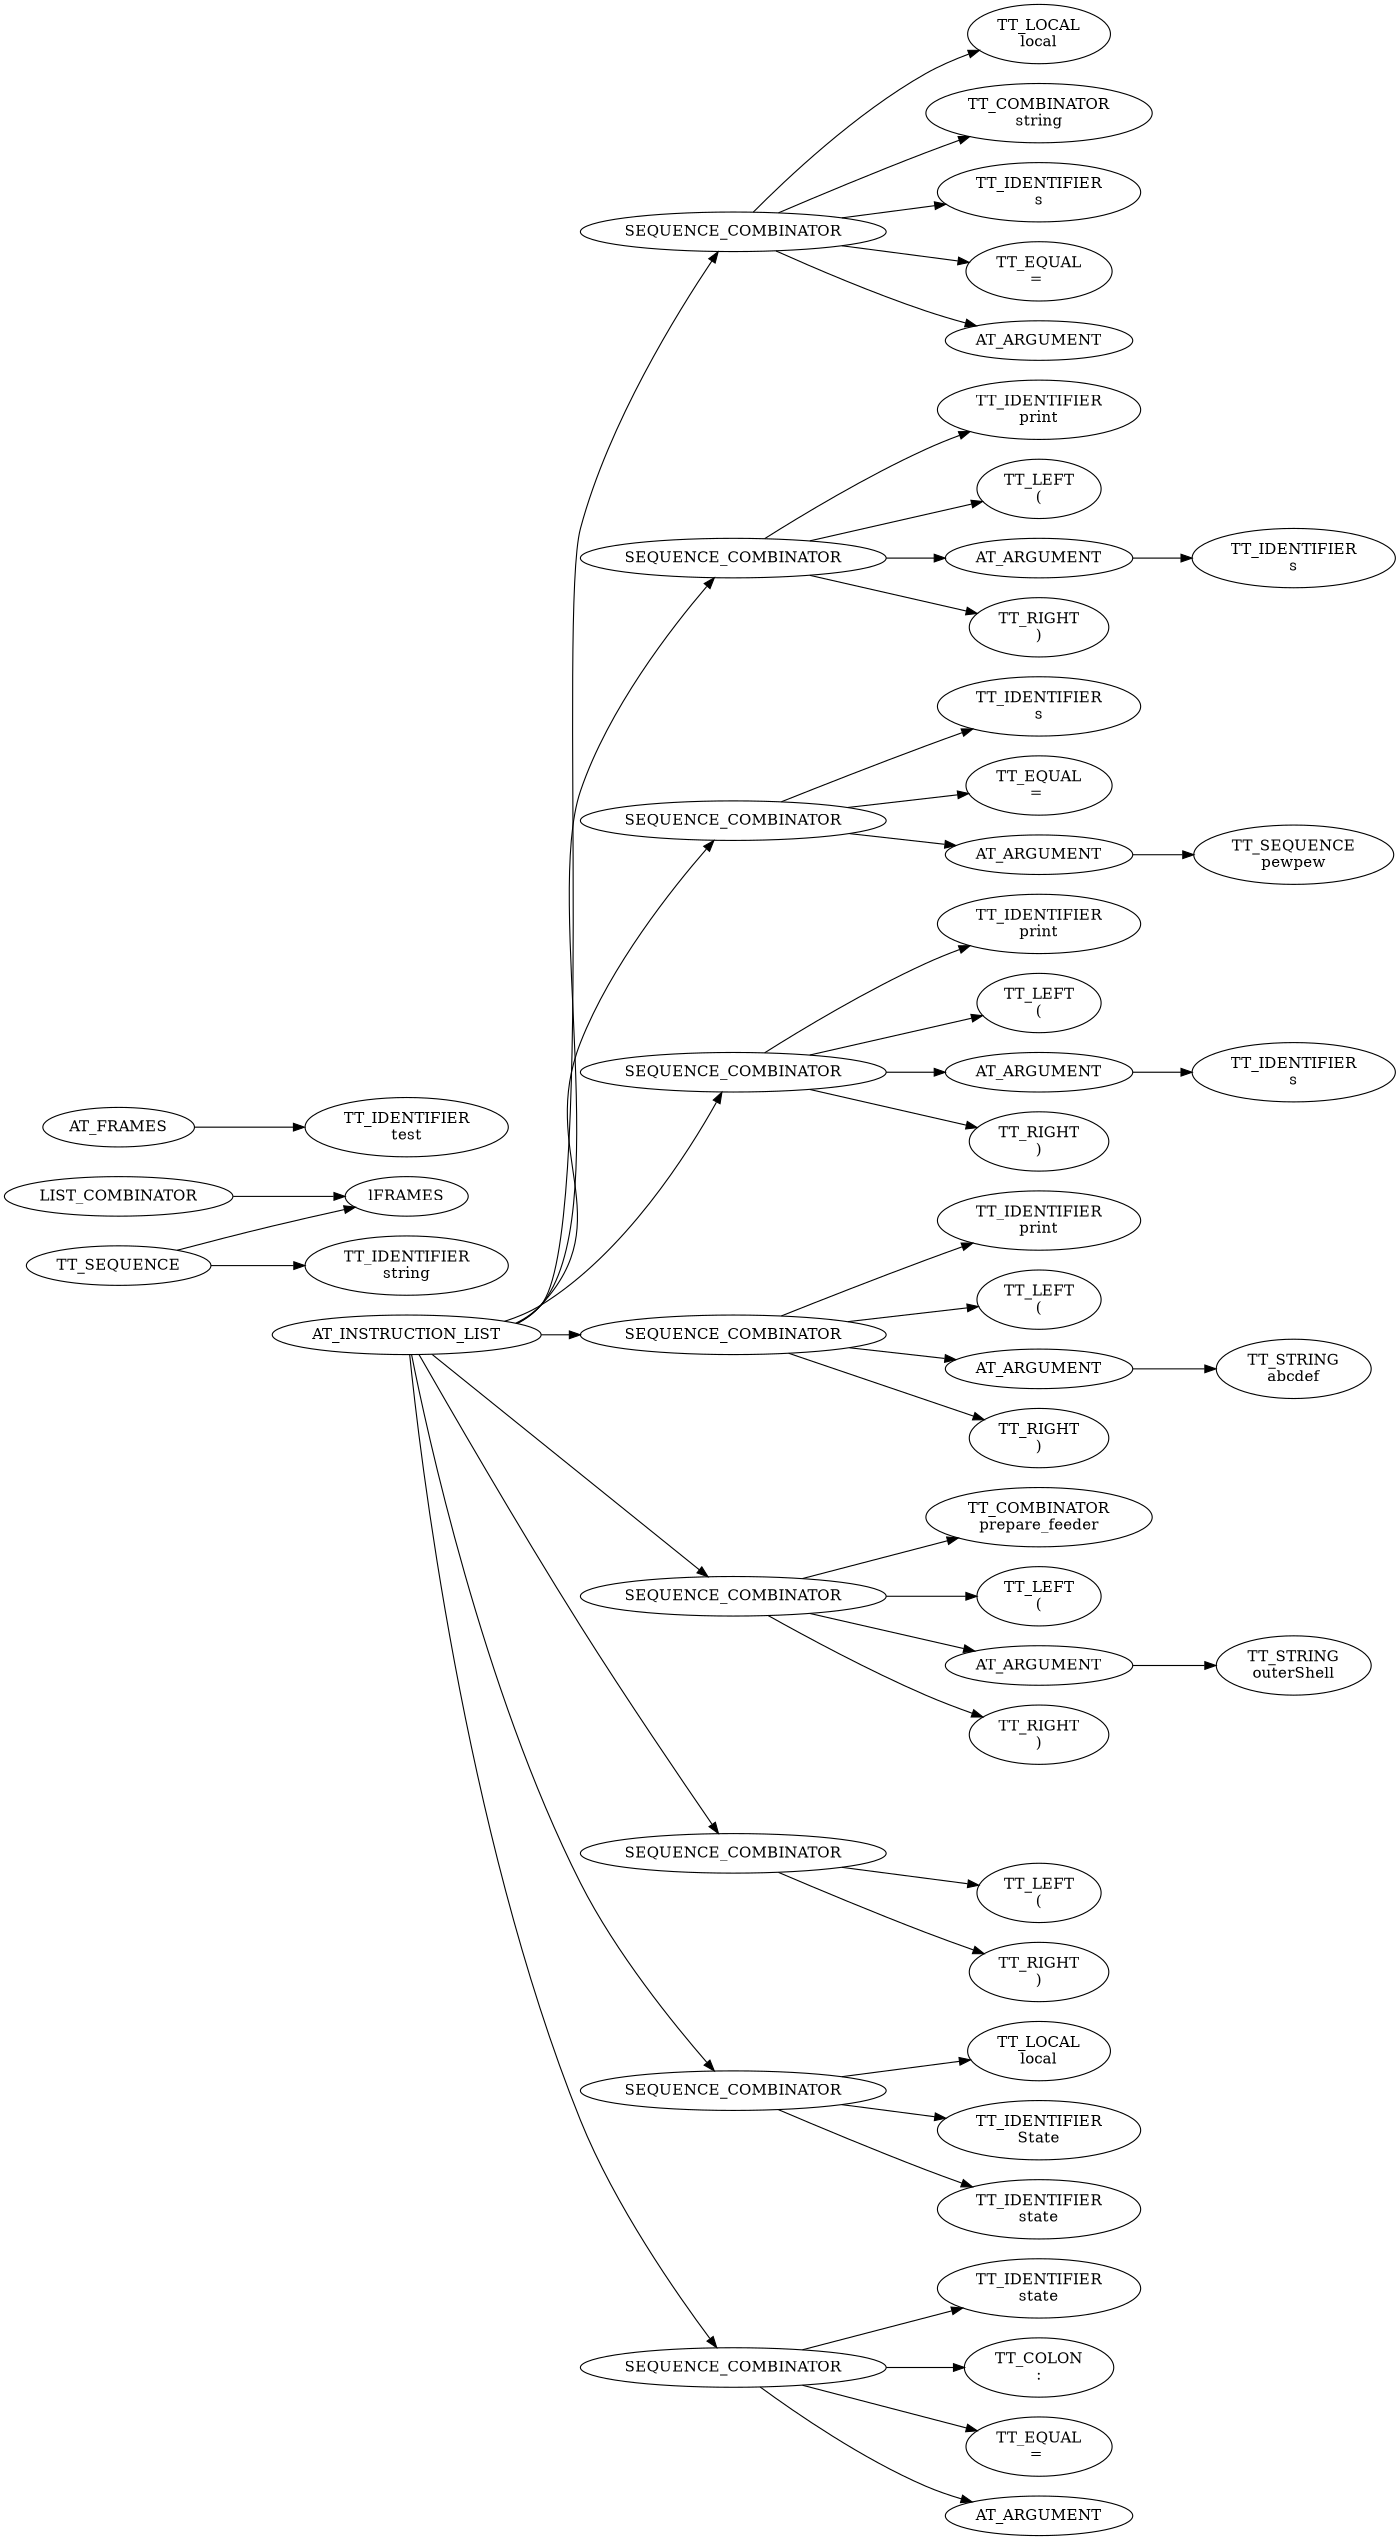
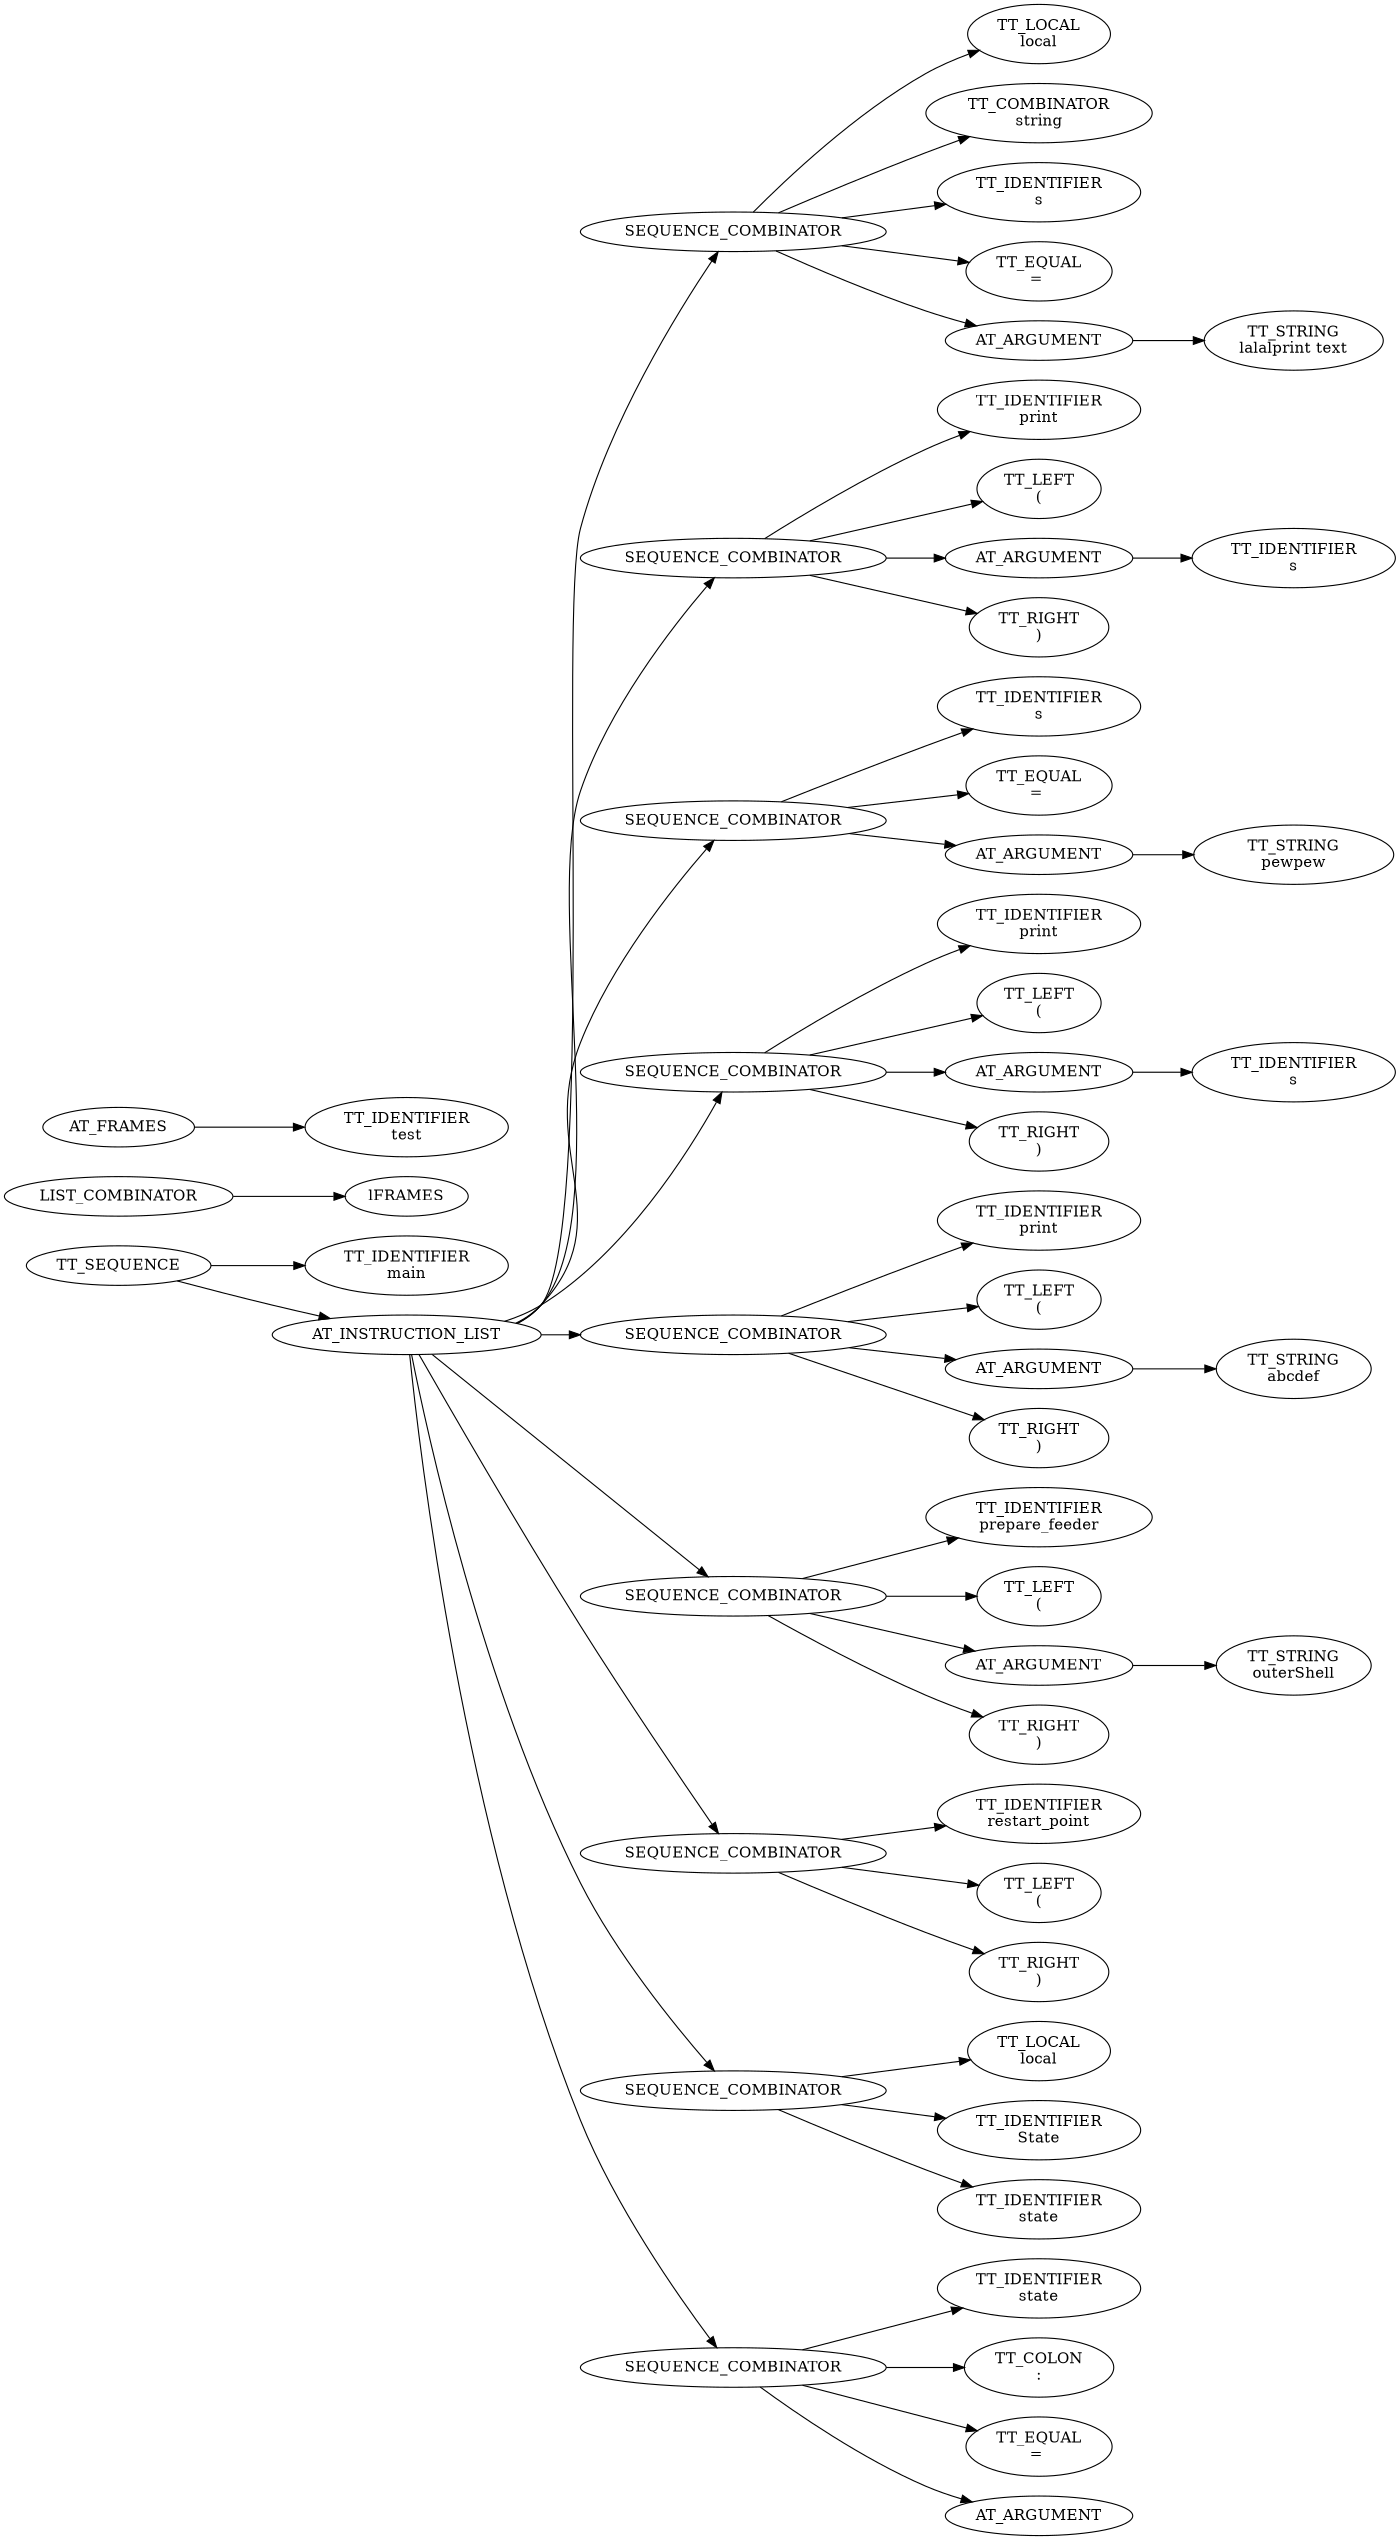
node "TT_STRING lalalprint text": added
node "TT_SEQUENCE pewpew": label "TT_SEQUENCE pewpew" -> "TT_STRING pewpew"
edge "TT_SEQUENCE" -> "lFRAMES": now "TT_SEQUENCE" -> "AT_INSTRUCTION_LIST"
node "TT_IDENTIFIER string": label "TT_IDENTIFIER string" -> "TT_IDENTIFIER main"
node "TT_COMBINATOR prepare_feeder": label "TT_COMBINATOR prepare_feeder" -> "TT_IDENTIFIER prepare_feeder"
node "TT_IDENTIFIER restart_point": added
